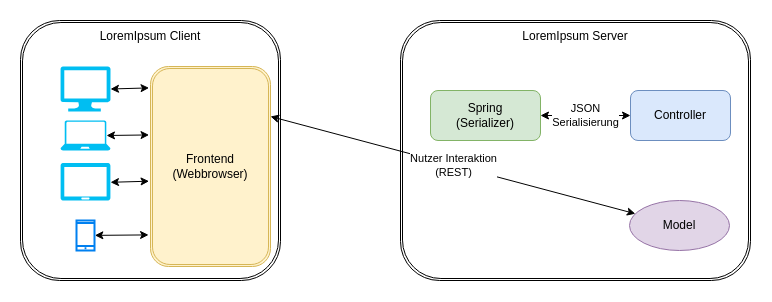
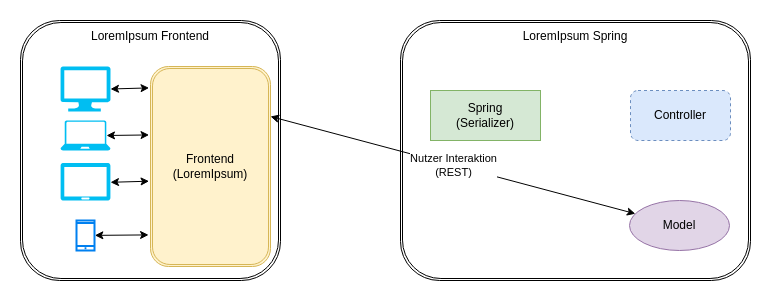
node "LoremIpsum Client": label "LoremIpsum Client" -> "LoremIpsum Frontend"
node "LoremIpsum Server": label "LoremIpsum Server" -> "LoremIpsum Spring"
node "Spring (Serializer)": shape rounded rectangle -> rectangle
edge "Spring (Serializer)" -- "Controller": removed, label "JSON Serialisierung"
node "Controller": style solid -> dashed
node "Frontend (Webbrowser)": label "Frontend (Webbrowser)" -> "Frontend (LoremIpsum)"
